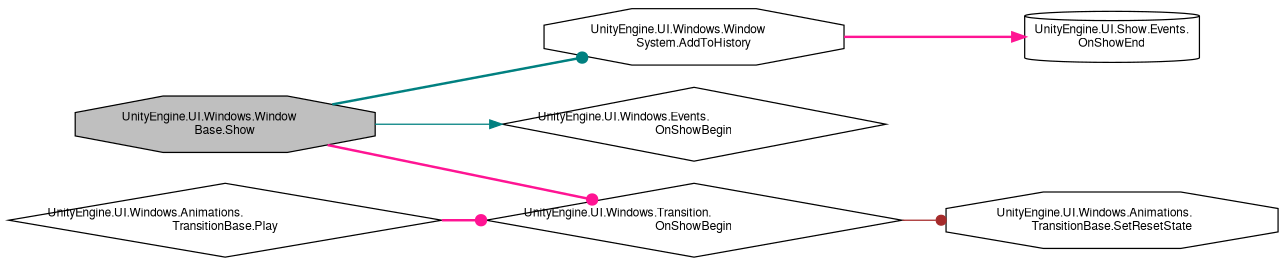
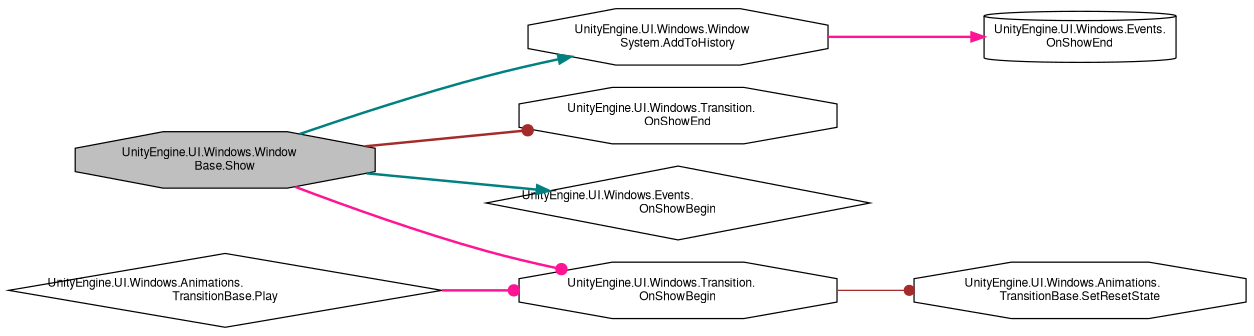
node "UnityEngine.UI.Show.Events. OnShowEnd": label "UnityEngine.UI.Show.Events. OnShowEnd" -> "UnityEngine.UI.Windows.Events. OnShowEnd"
edge "UnityEngine.UI.Windows.Window Base.Show" -> "UnityEngine.UI.Windows.Window System.AddToHistory": arrowhead dot -> normal
node "UnityEngine.UI.Windows.Transition. OnShowEnd": added
edge "UnityEngine.UI.Windows.Window Base.Show" -> "UnityEngine.UI.Windows.Events. OnShowBegin": style solid -> bold
node "UnityEngine.UI.Windows.Transition. OnShowBegin": shape diamond -> octagon
